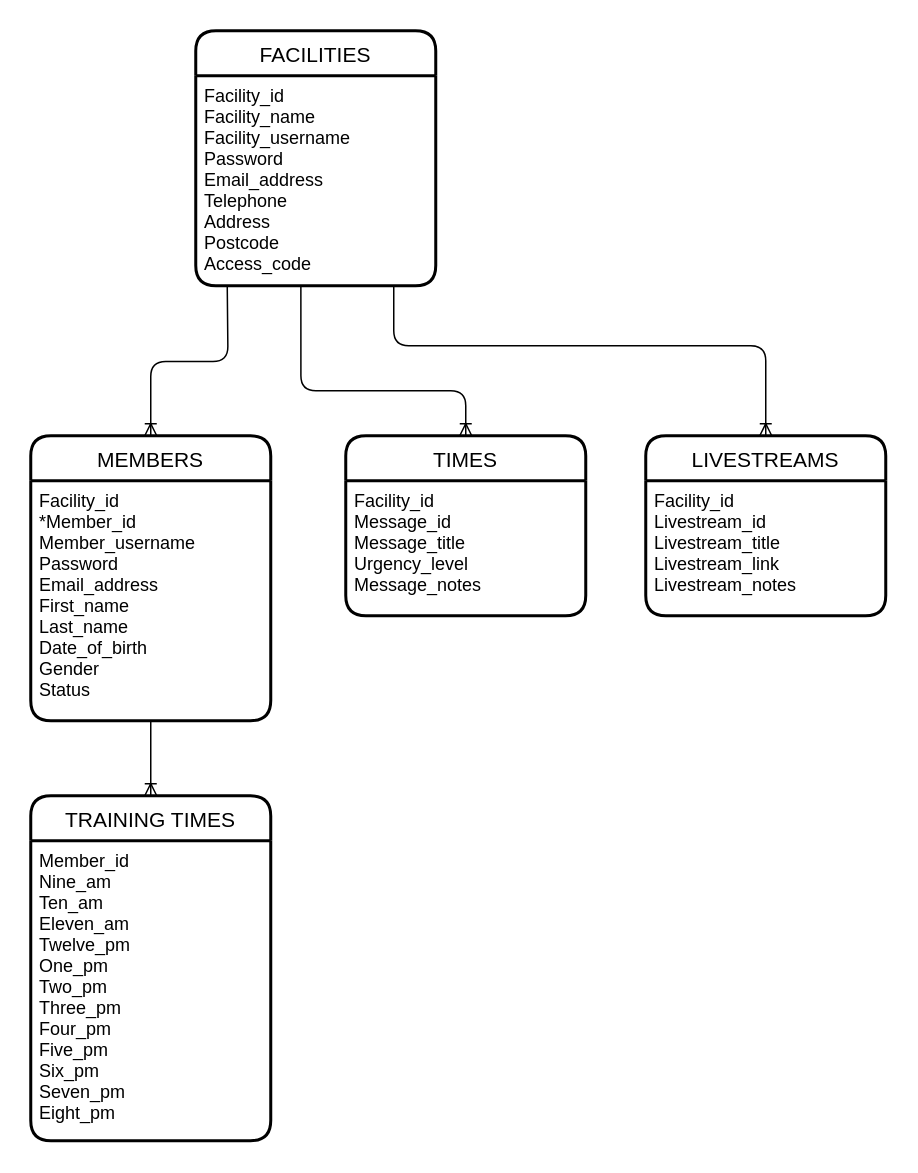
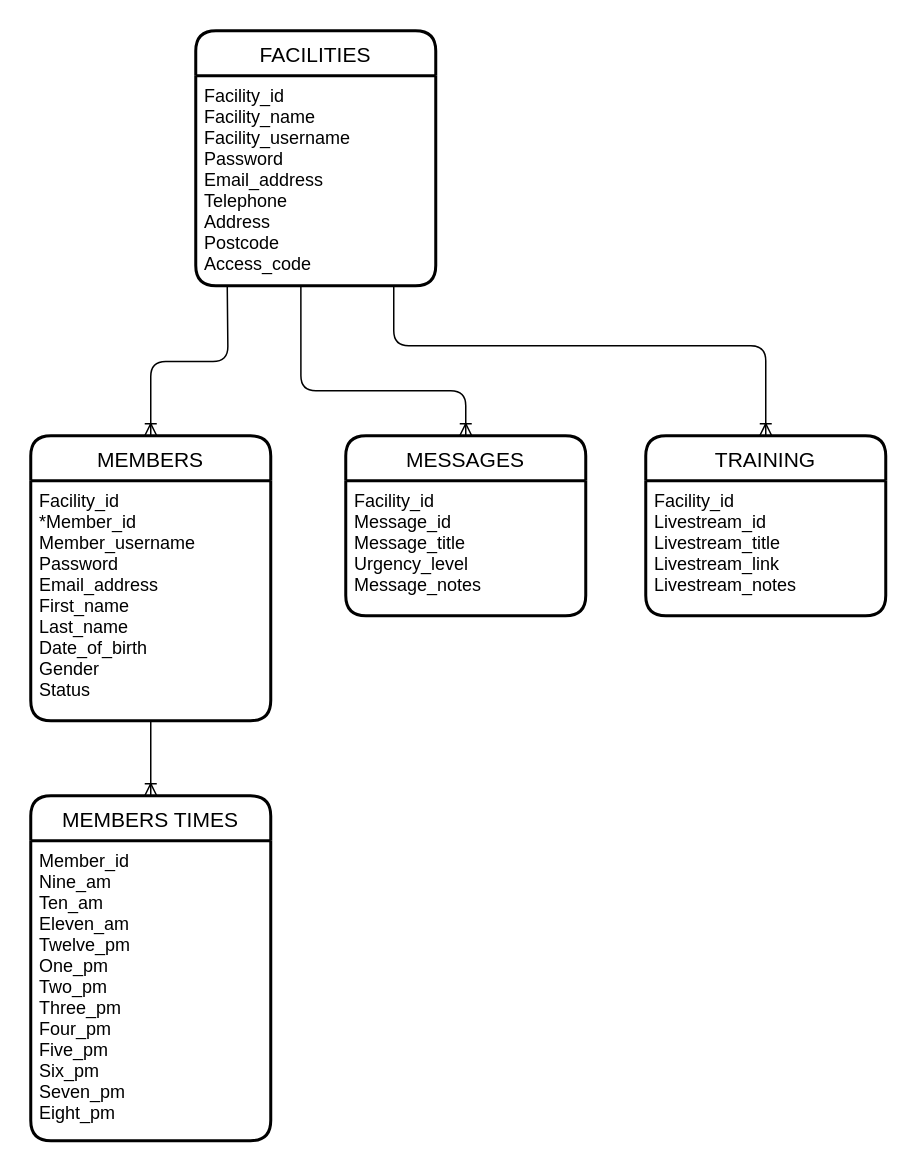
node "TIMES": label "TIMES" -> "MESSAGES"
node "LIVESTREAMS": label "LIVESTREAMS" -> "TRAINING"
node "TRAINING TIMES": label "TRAINING TIMES" -> "MEMBERS TIMES"
